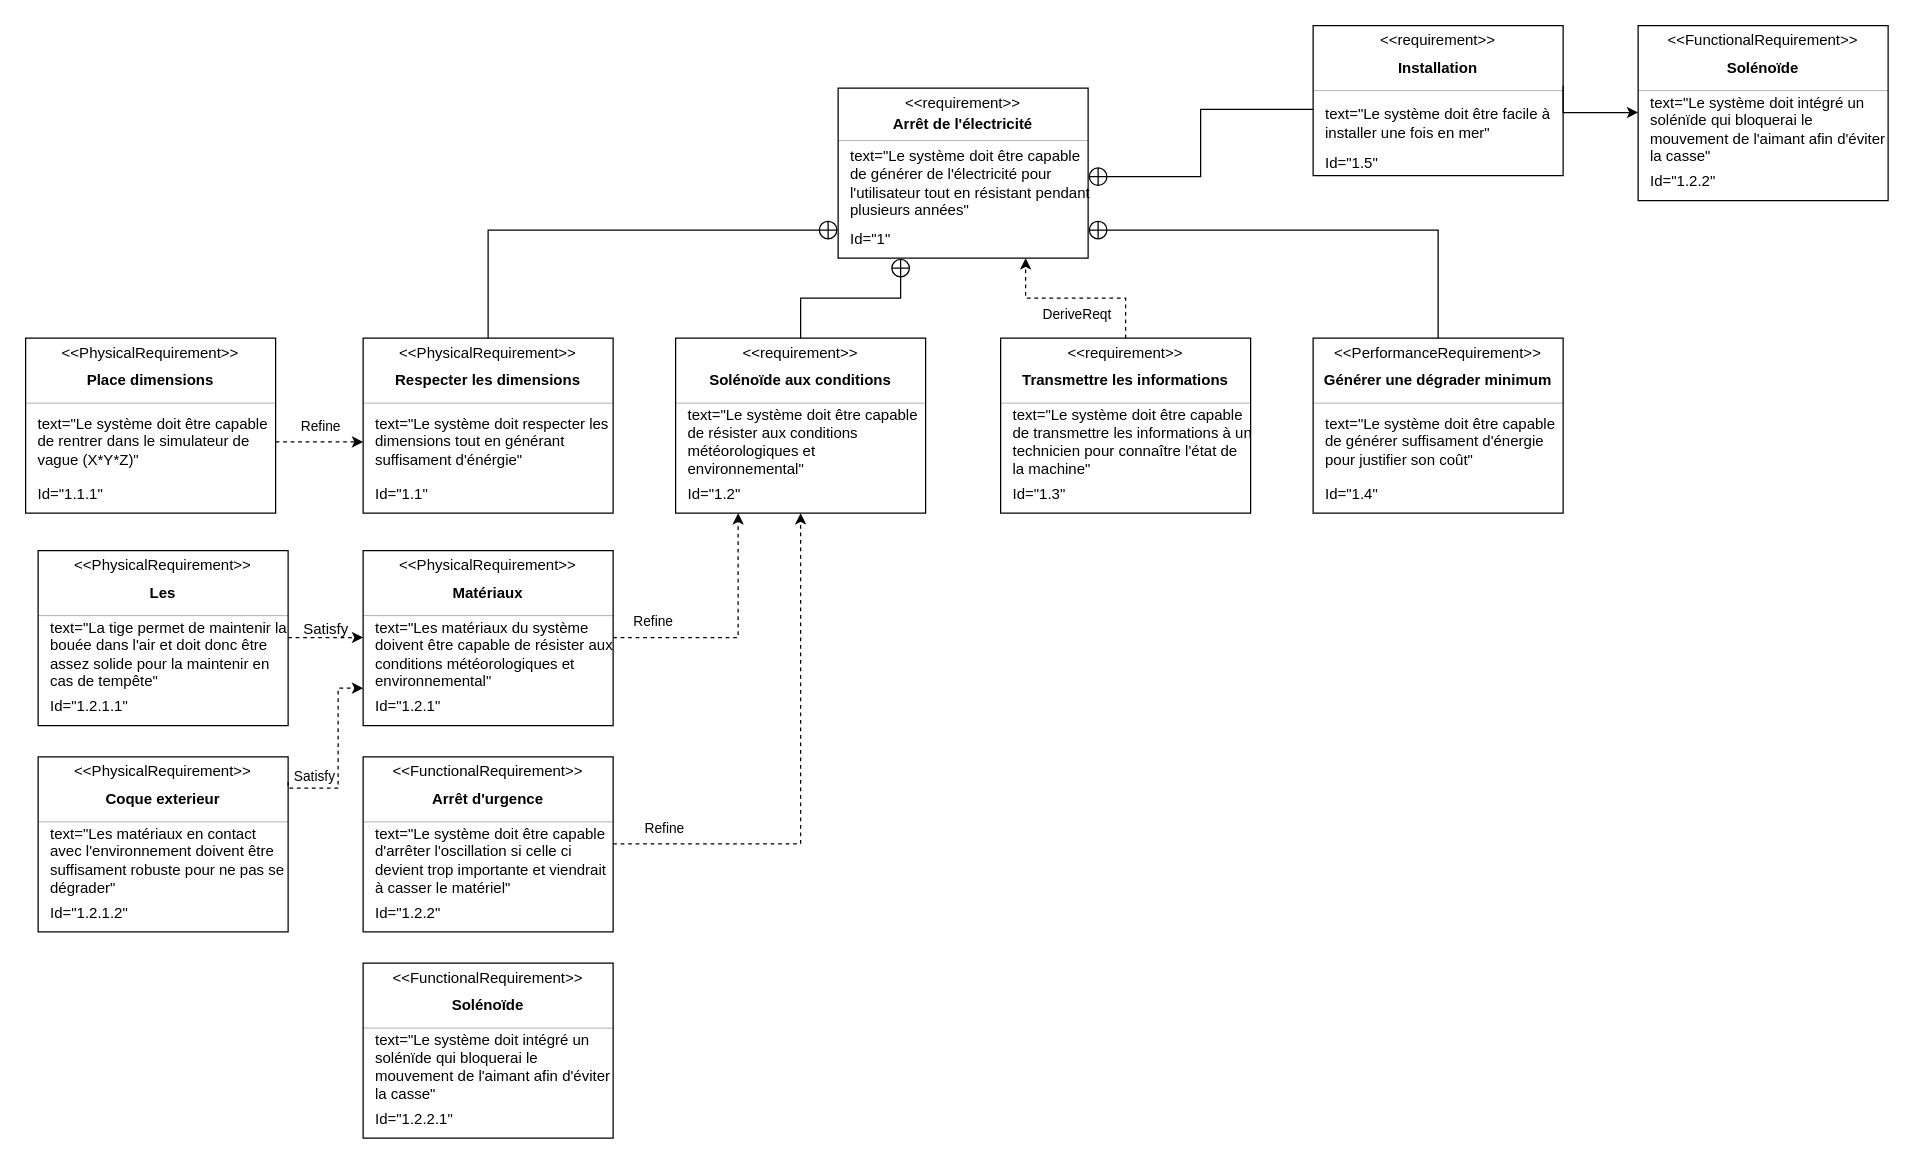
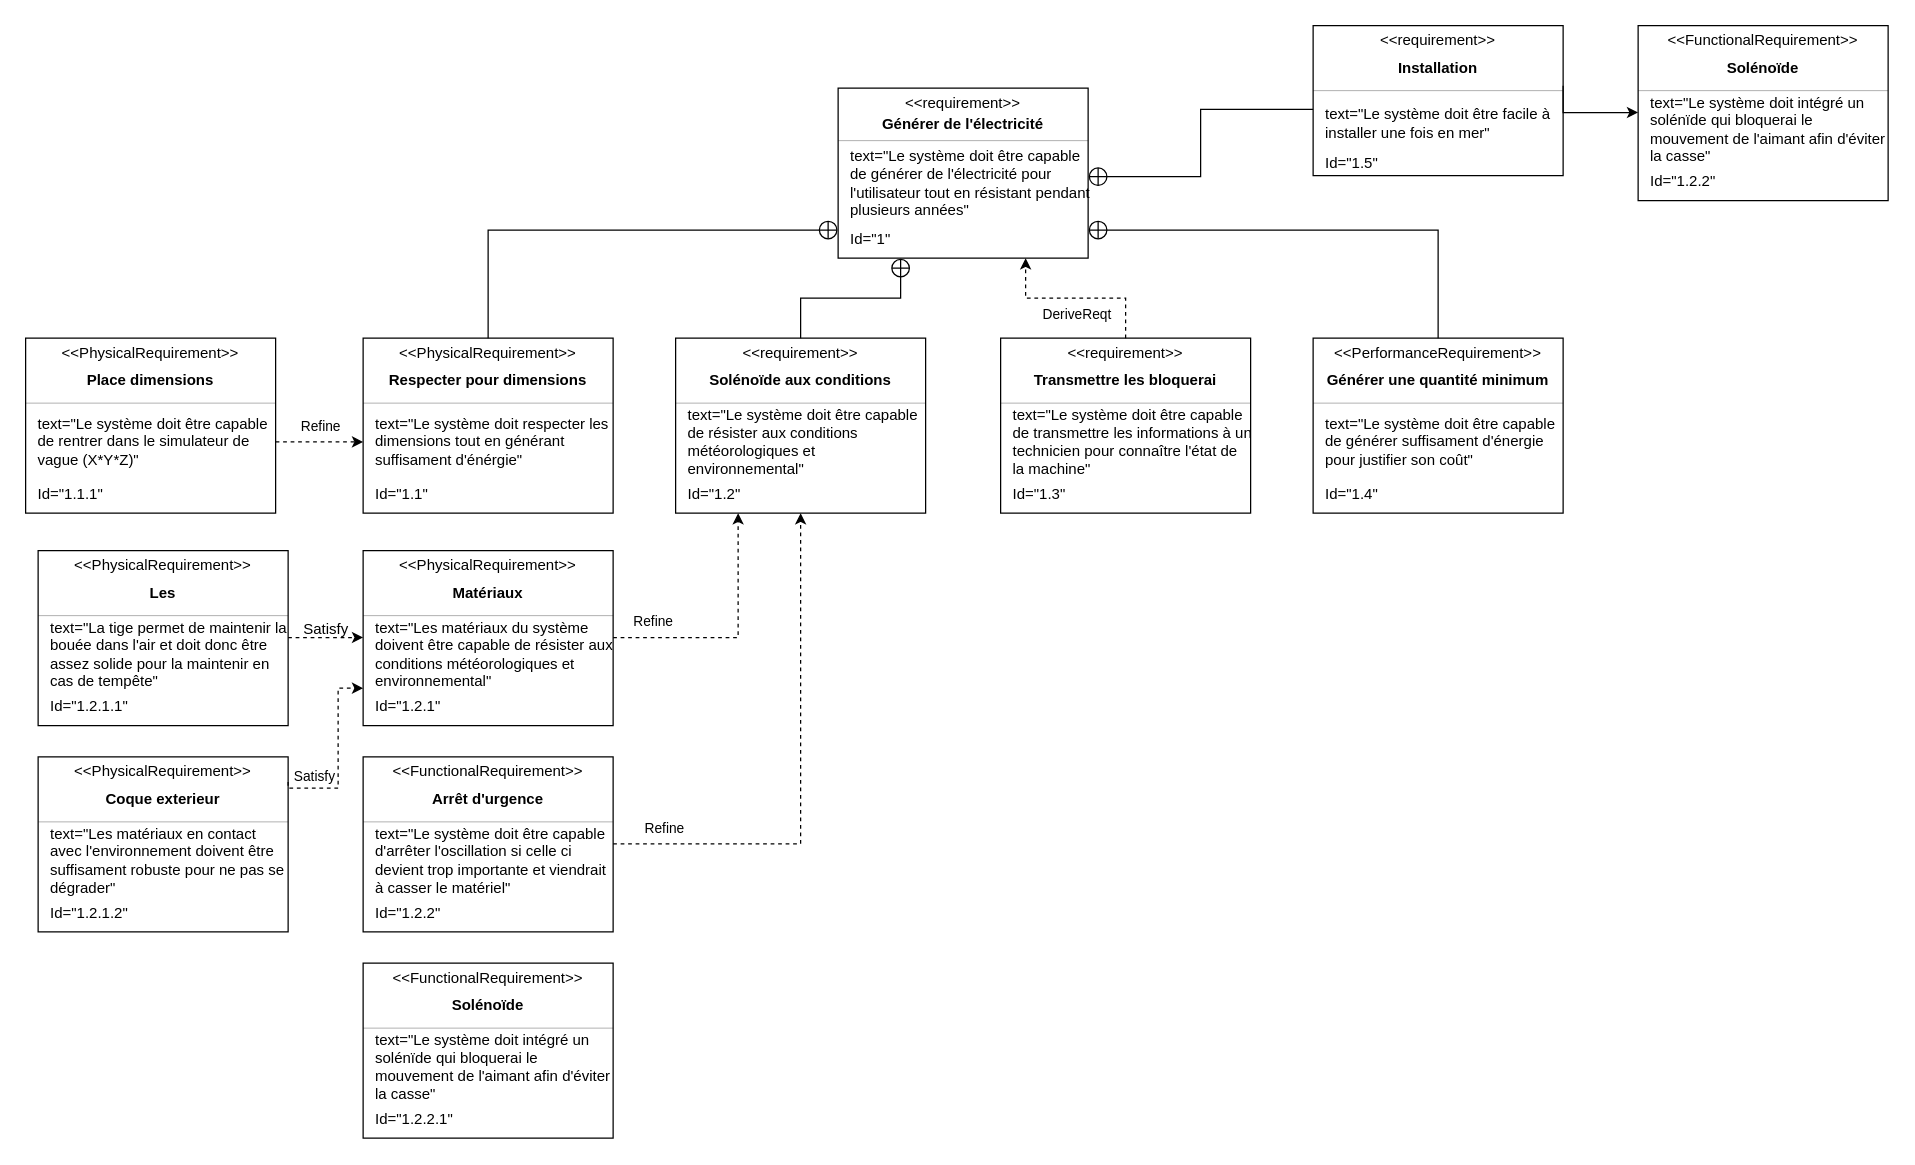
node "Arrêt de l'électricité": label "Arrêt de l'électricité" -> "Générer de l'électricité"
node "Respecter les dimensions": label "Respecter les dimensions" -> "Respecter pour dimensions"
node "Transmettre les informations": label "Transmettre les informations" -> "Transmettre les bloquerai"
node "Générer une dégrader minimum": label "Générer une dégrader minimum" -> "Générer une quantité minimum"
